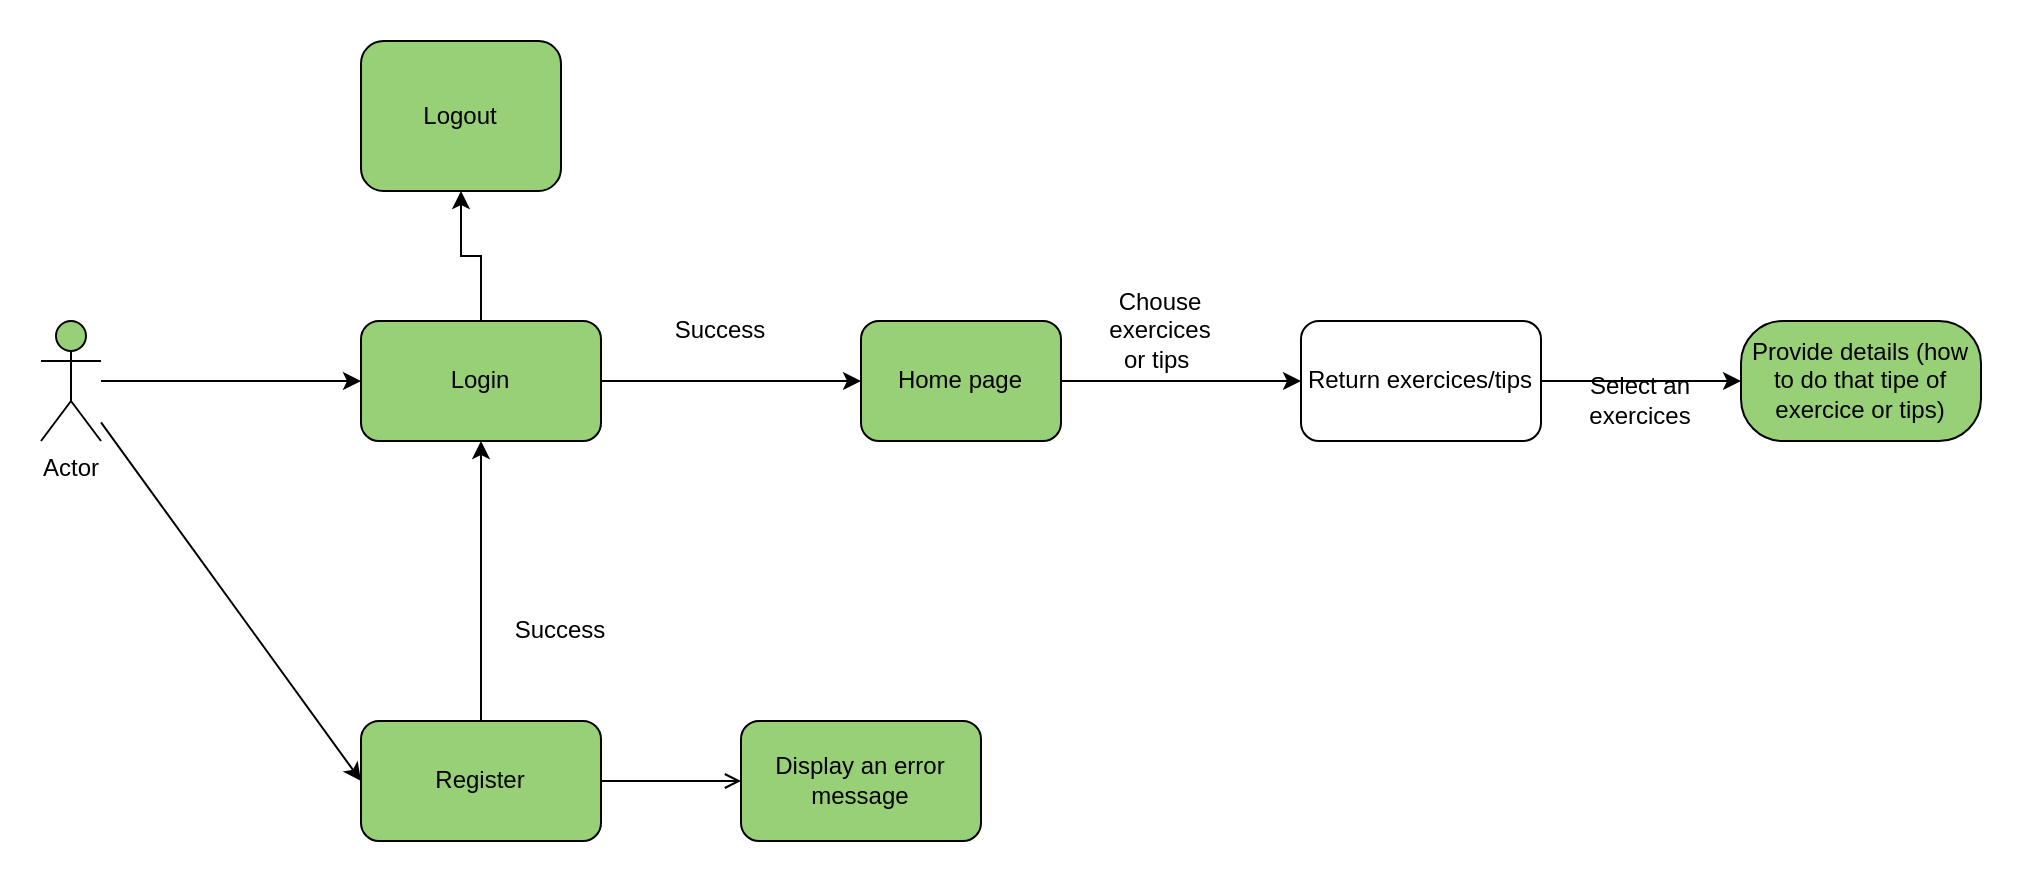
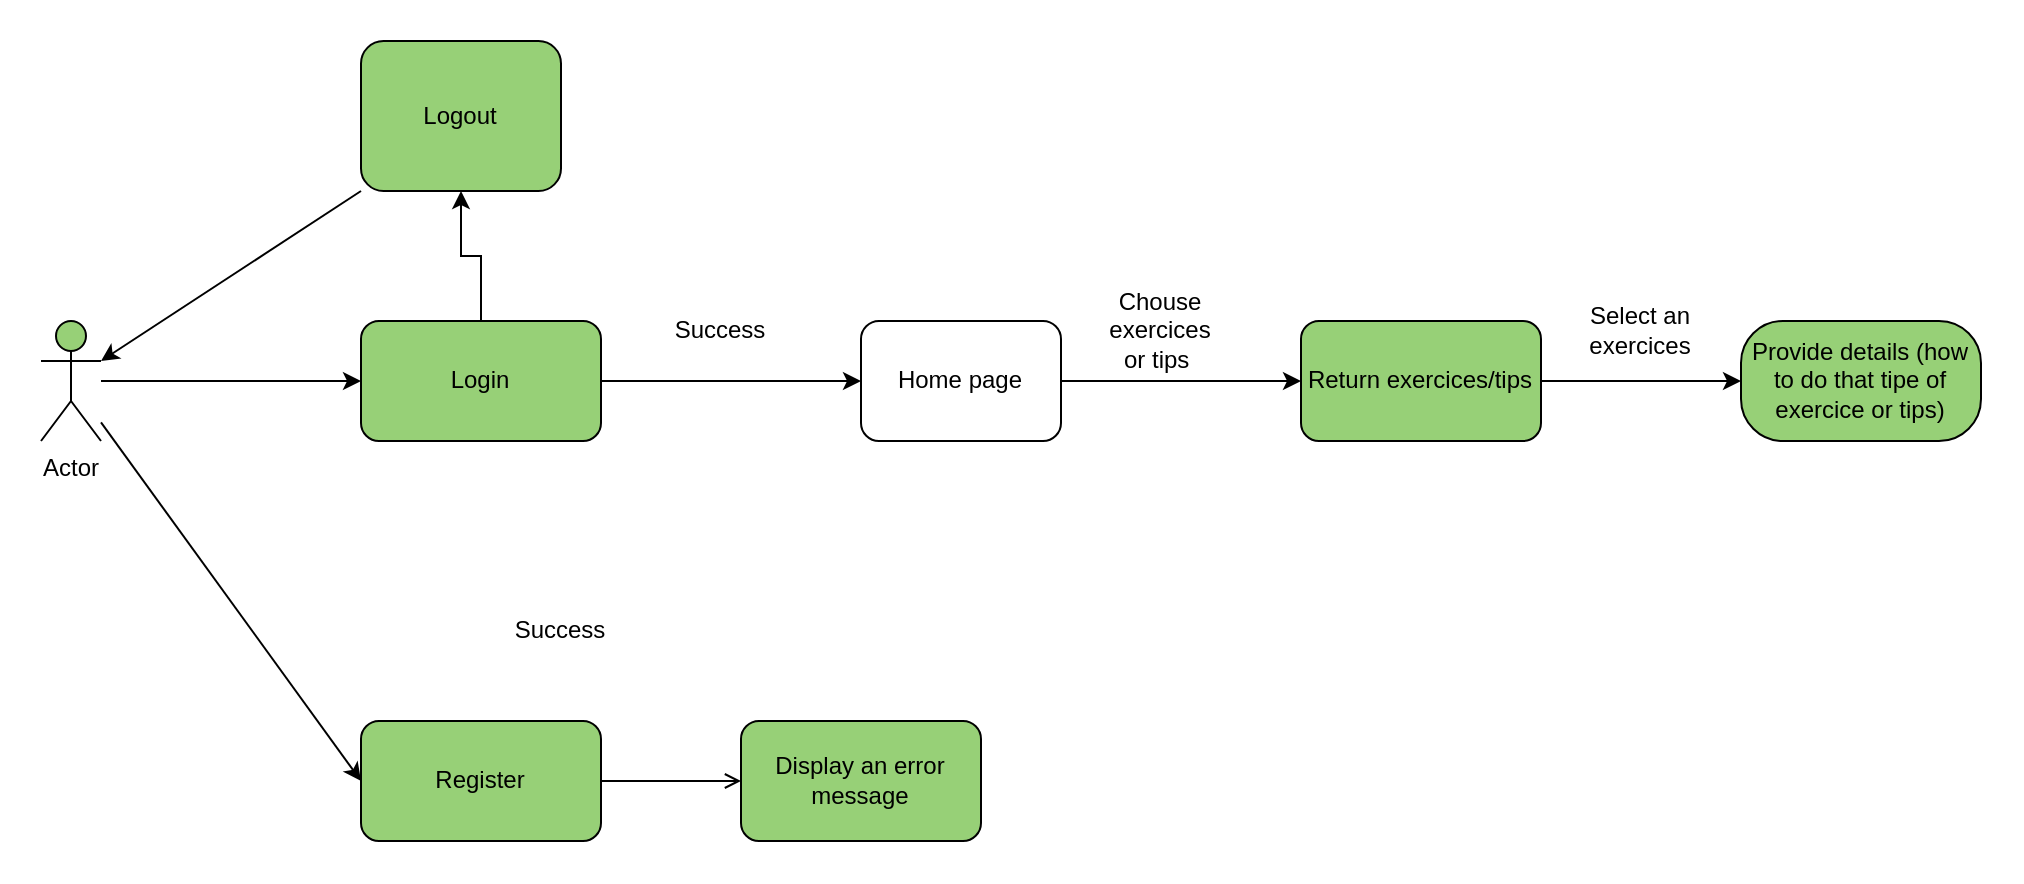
edge "Logout" -> "Actor": added
node "Home page": fillcolor #97d077 -> #ffffff
node "Return exercices/tips": fillcolor #ffffff -> #97d077
node "Select an exercices": moved (1641, 401) -> (1641, 331)
edge "Register" -> "Login": removed
